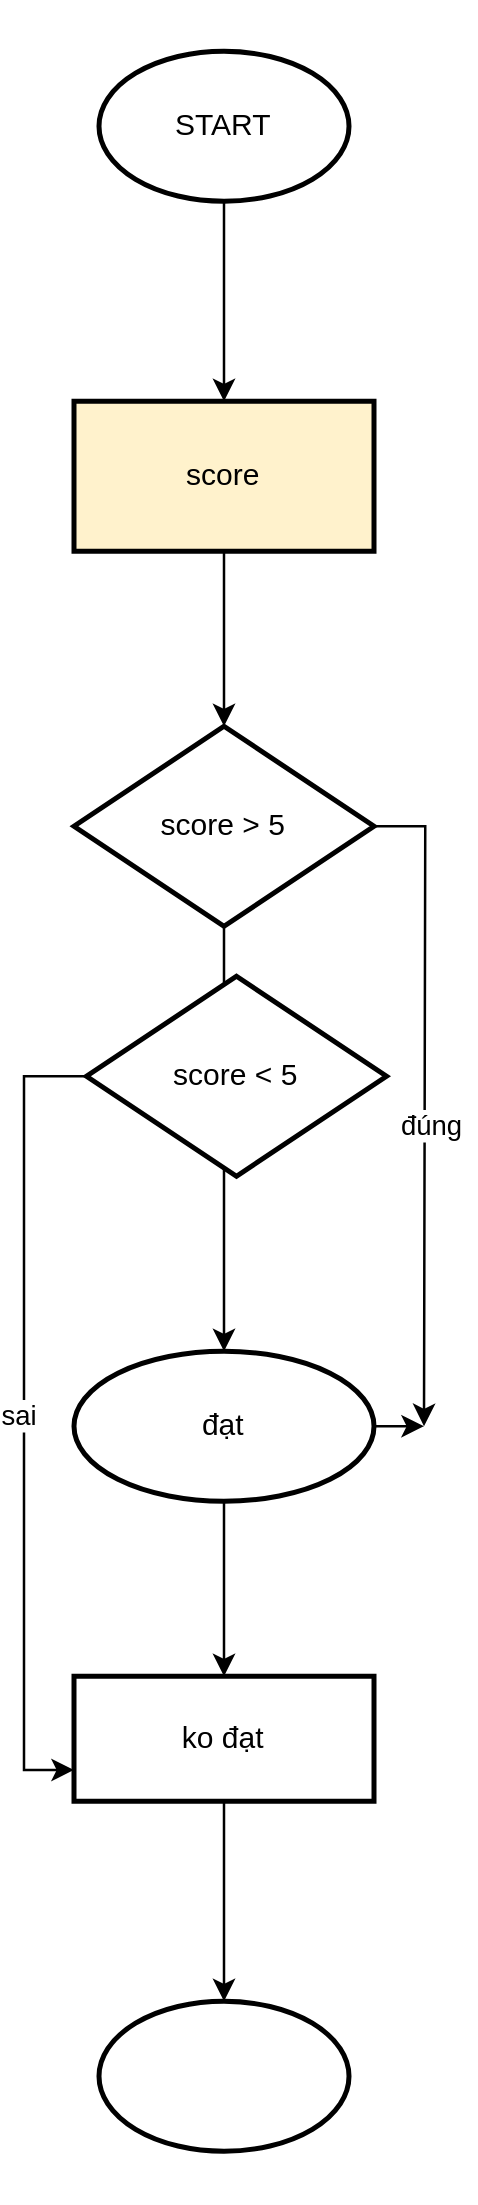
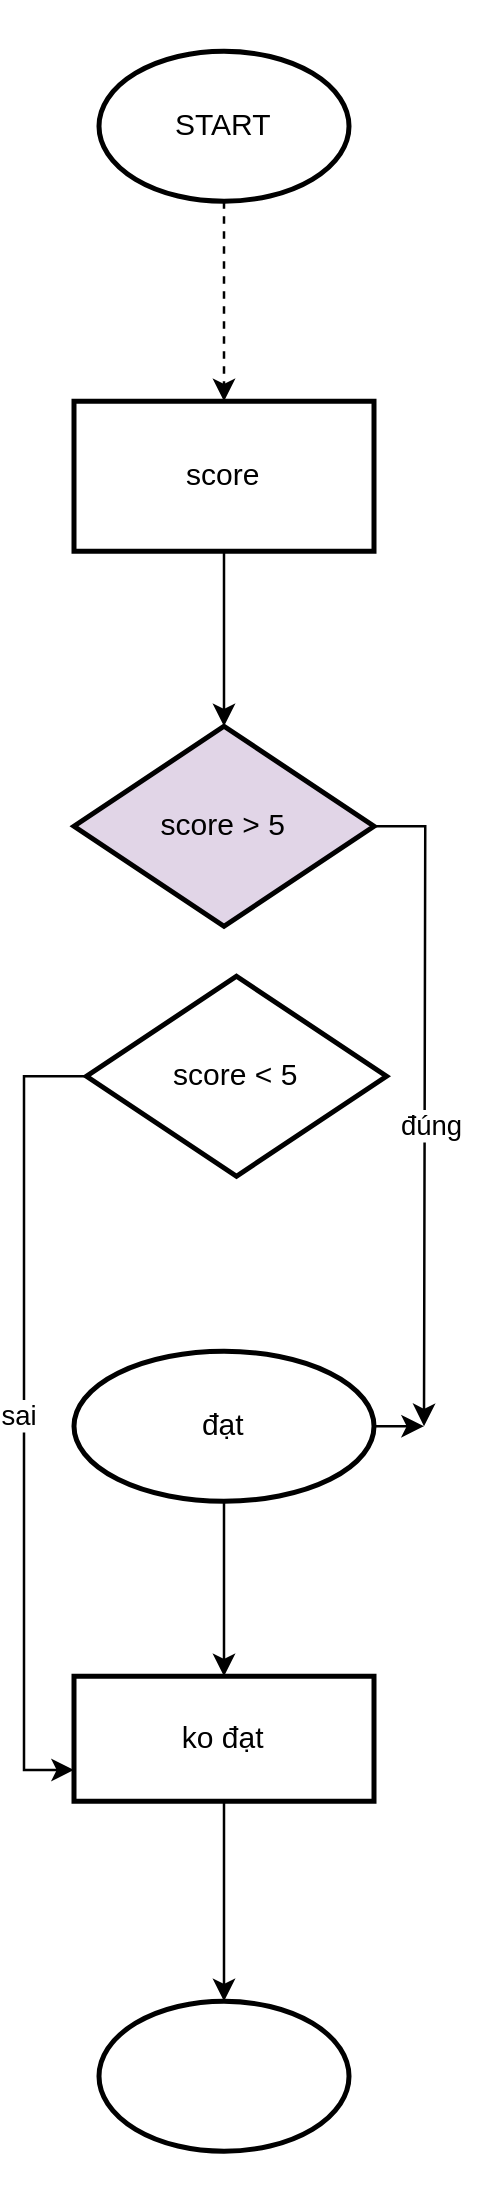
edge "START" -> "score": style solid -> dashed
node "score": fillcolor #fff2cc -> #ffffff
node "score > 5": fillcolor #ffffff -> #e1d5e7
edge "score > 5" -> "đạt": removed
